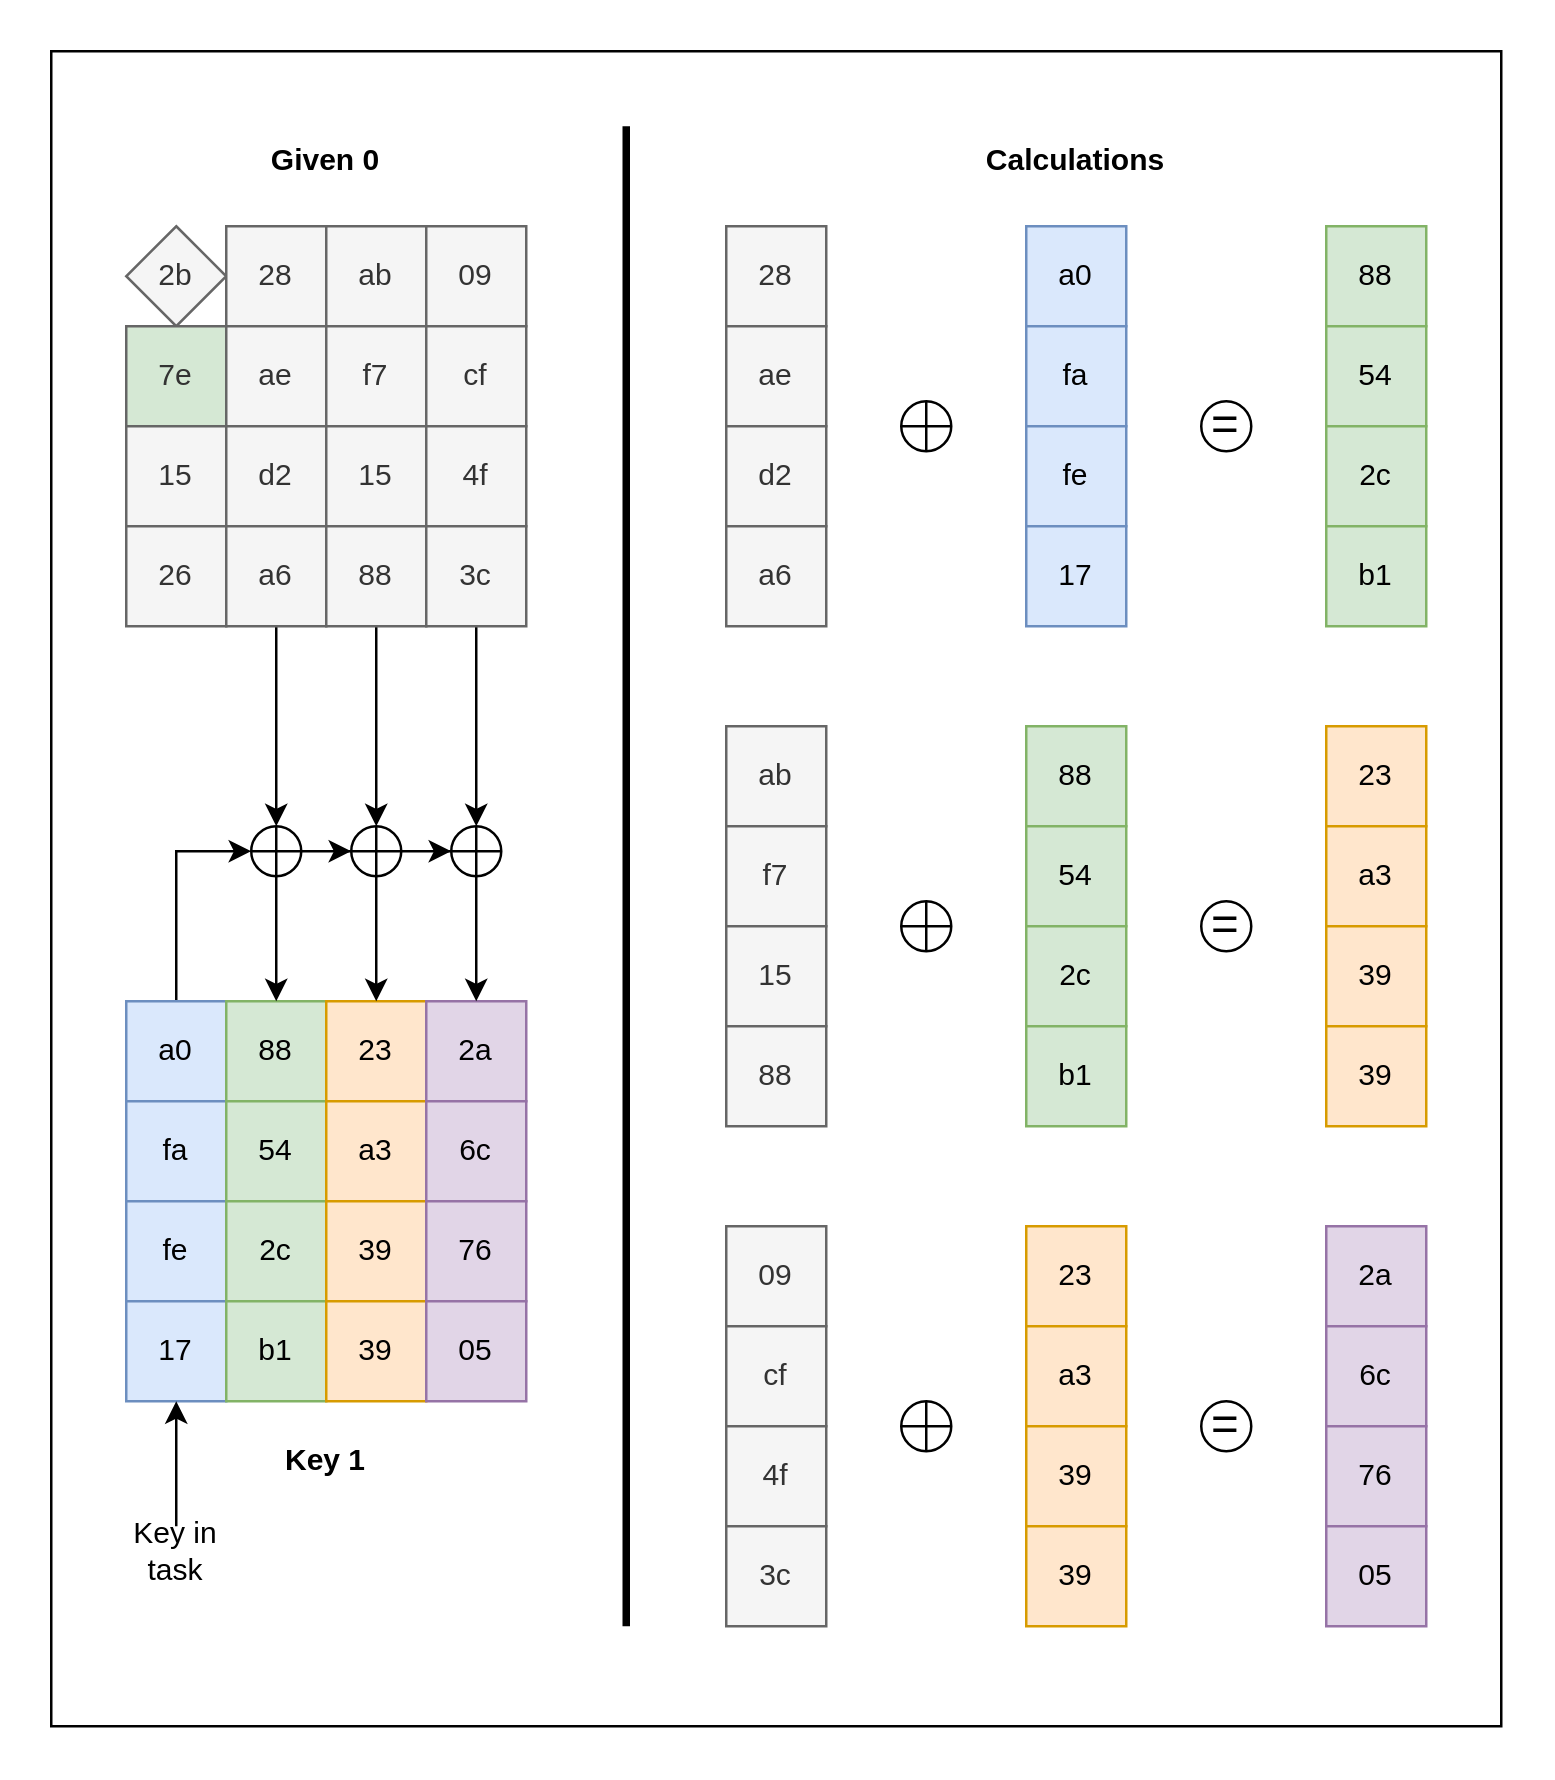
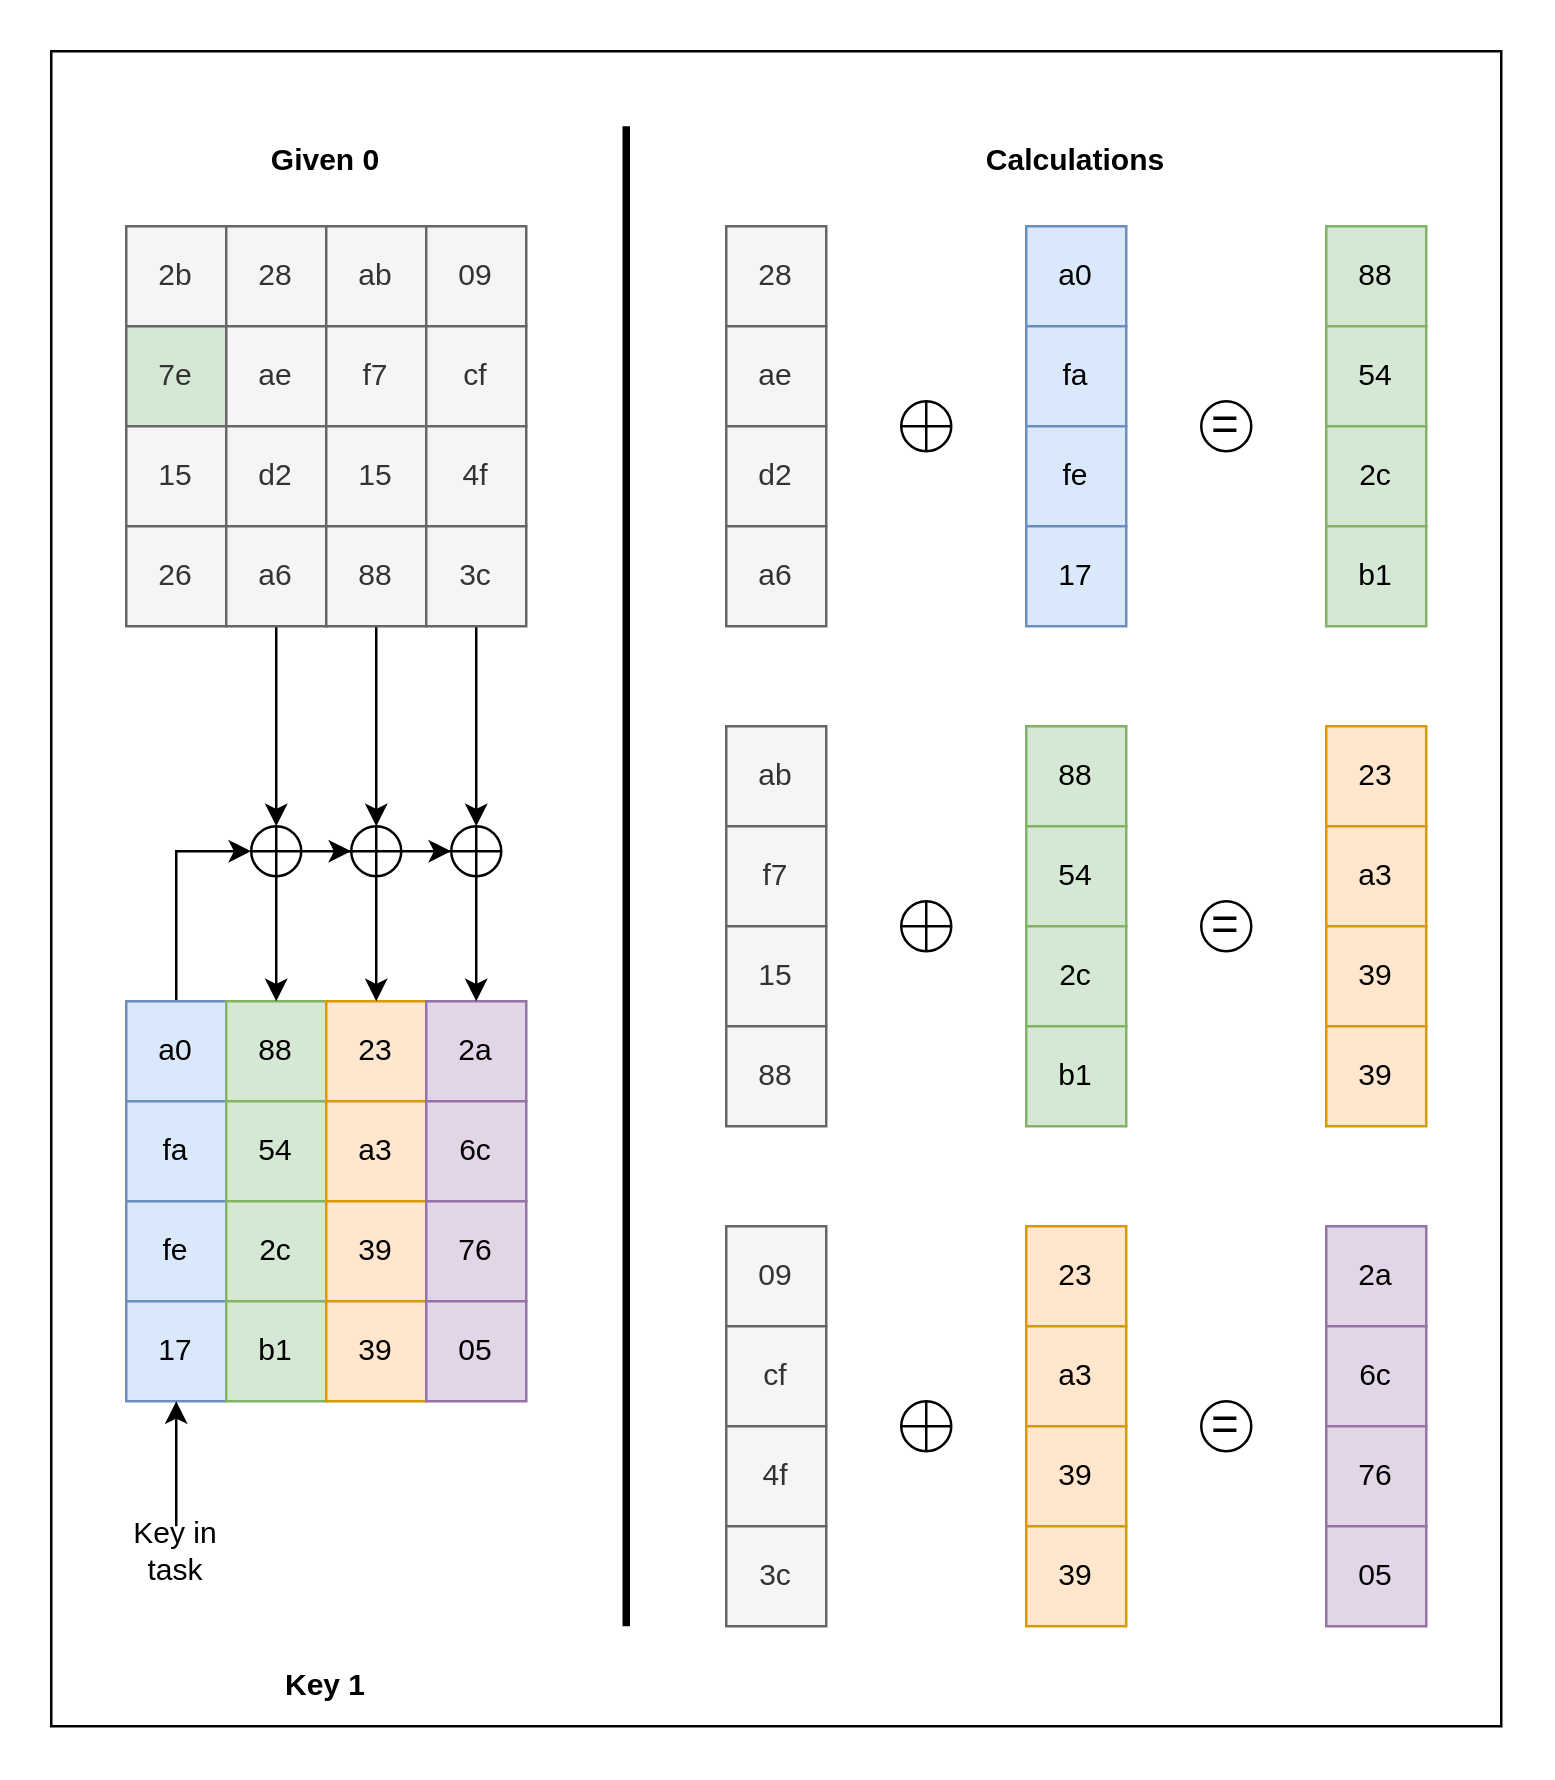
node "2b": shape diamond -> rectangle
node "Key 1": moved (326, 1459) -> (326, 1684)
